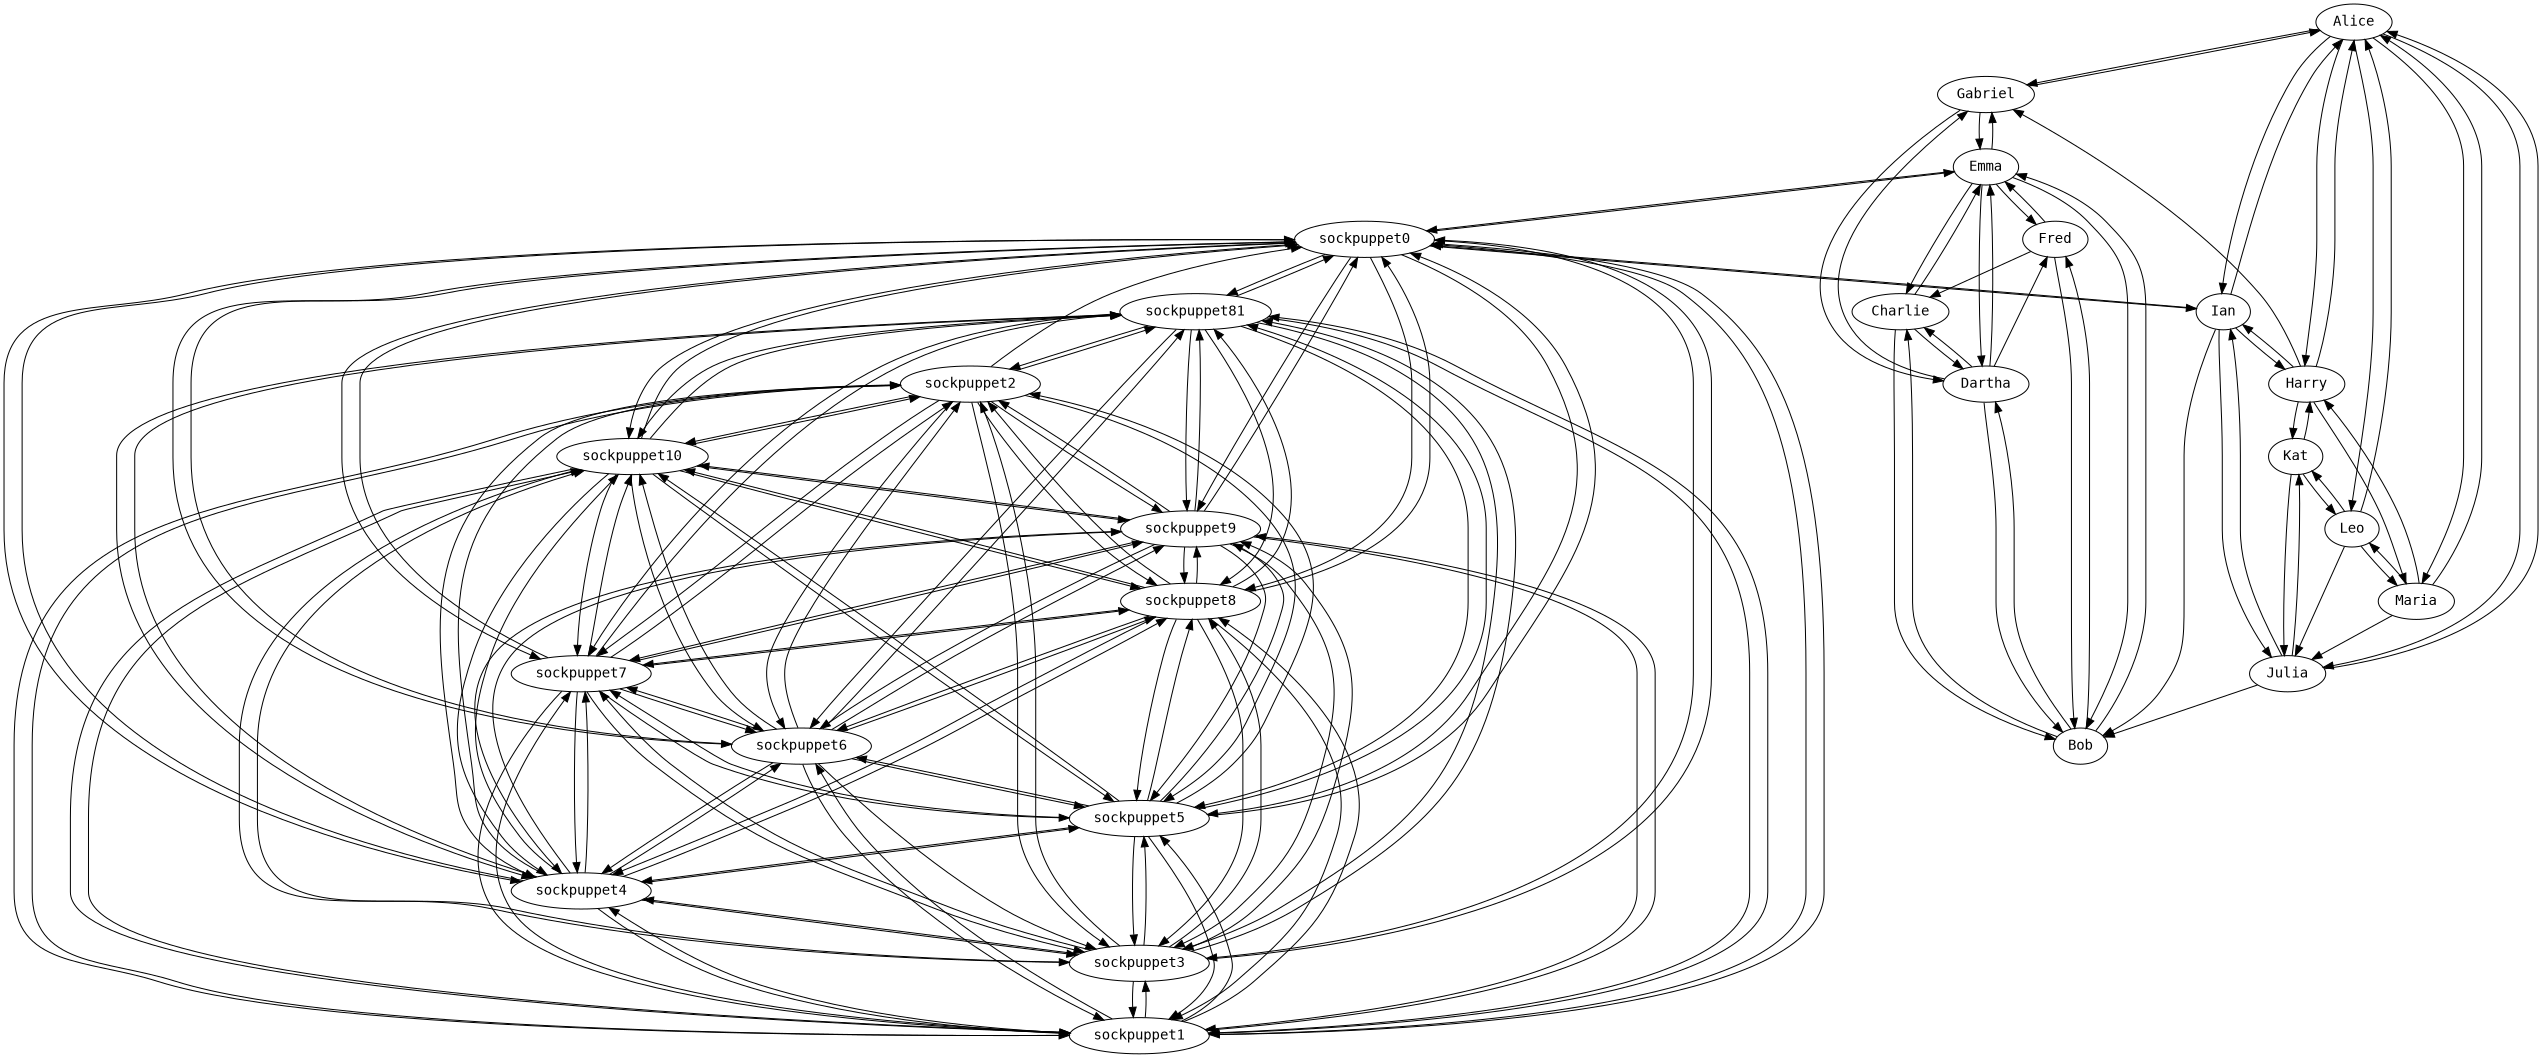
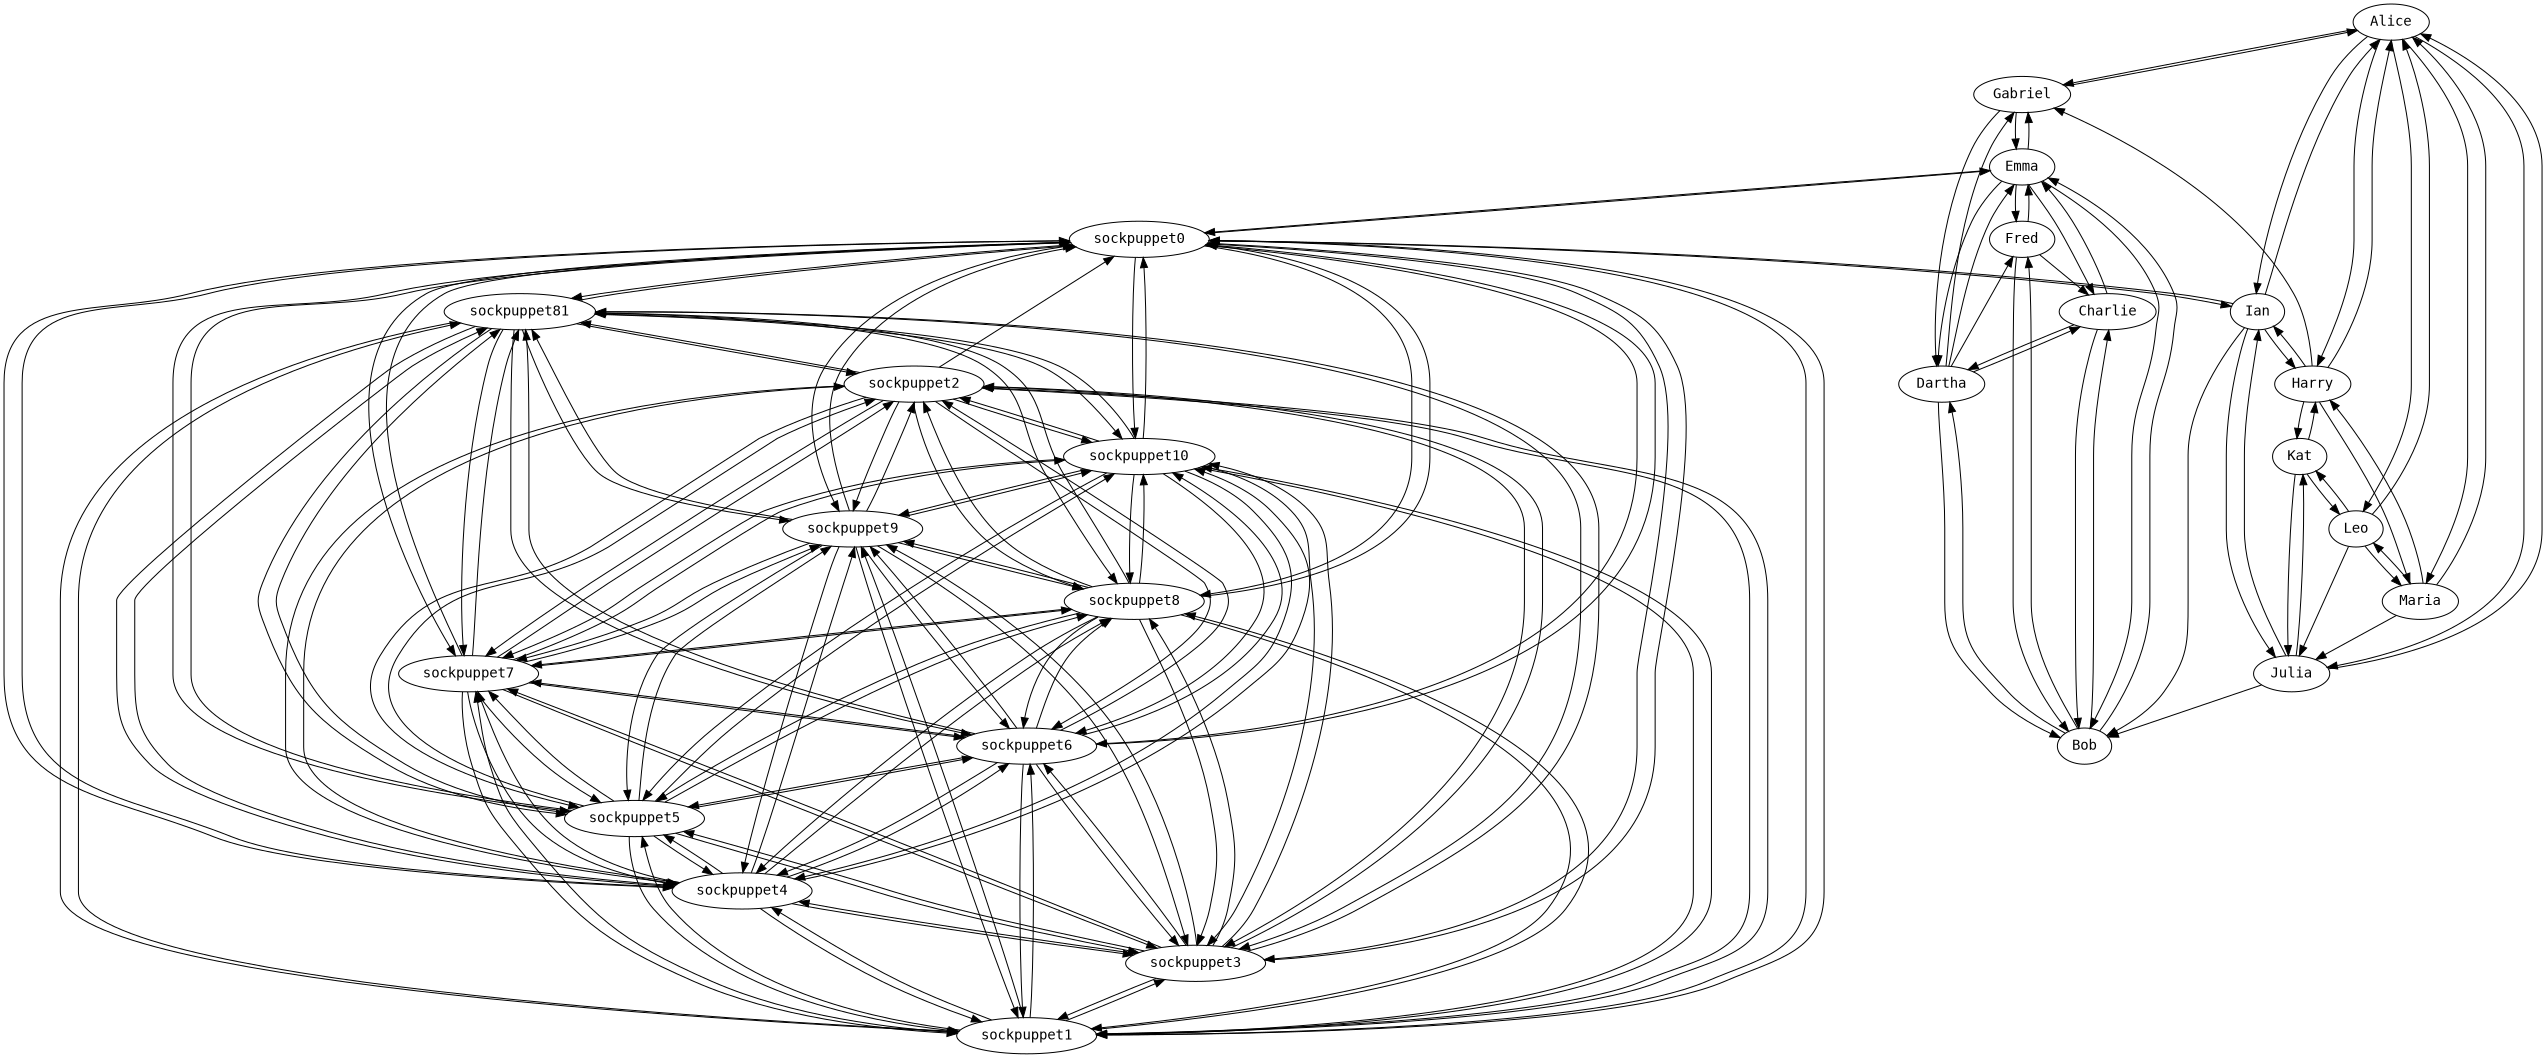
edge "sockpuppet3" -> "sockpuppet6": added
